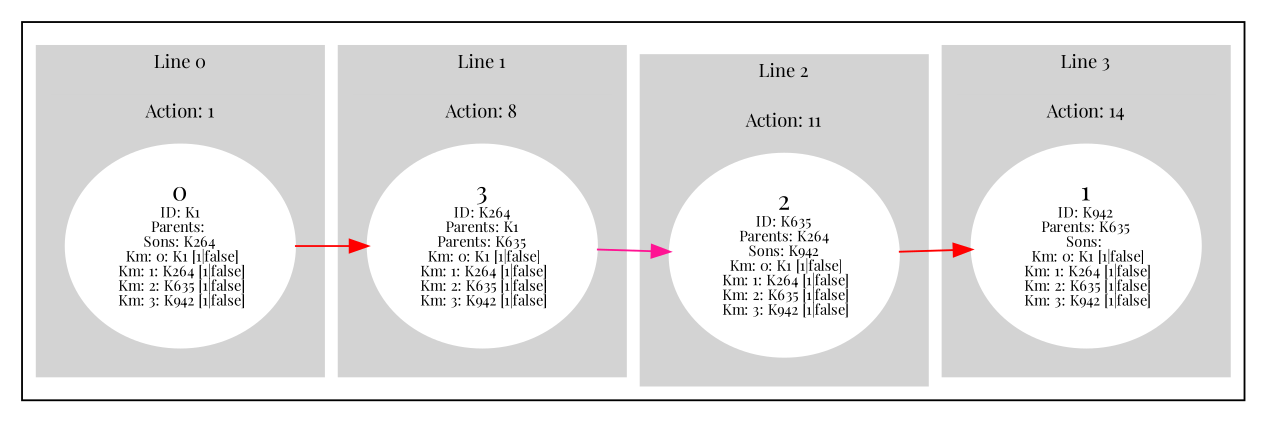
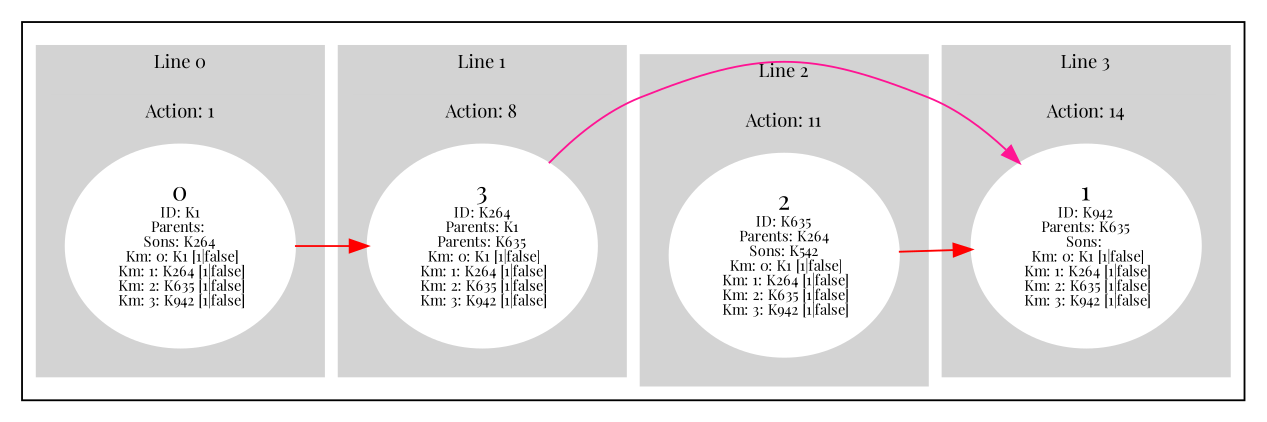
edge "3" -> "2": now "3" -> "1"
node "2": text "Sons: K942" -> "Sons: K542"
